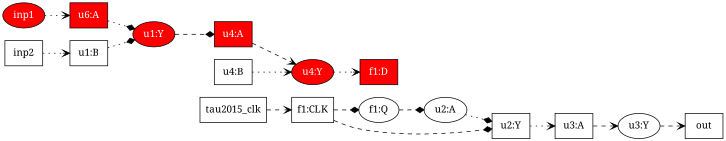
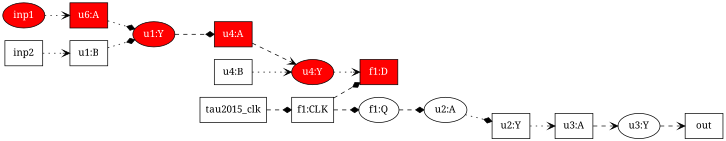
edge "tau2015_clk" -> "f1:CLK": arrowhead vee -> diamond
edge "f1:CLK" -> "u2:Y": now "f1:CLK" -> "f1:D"
